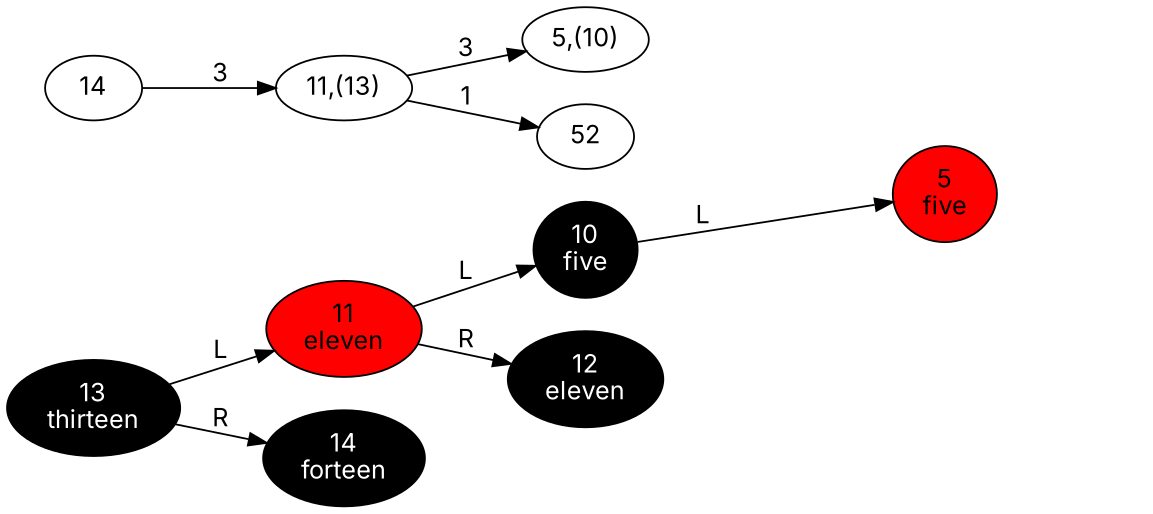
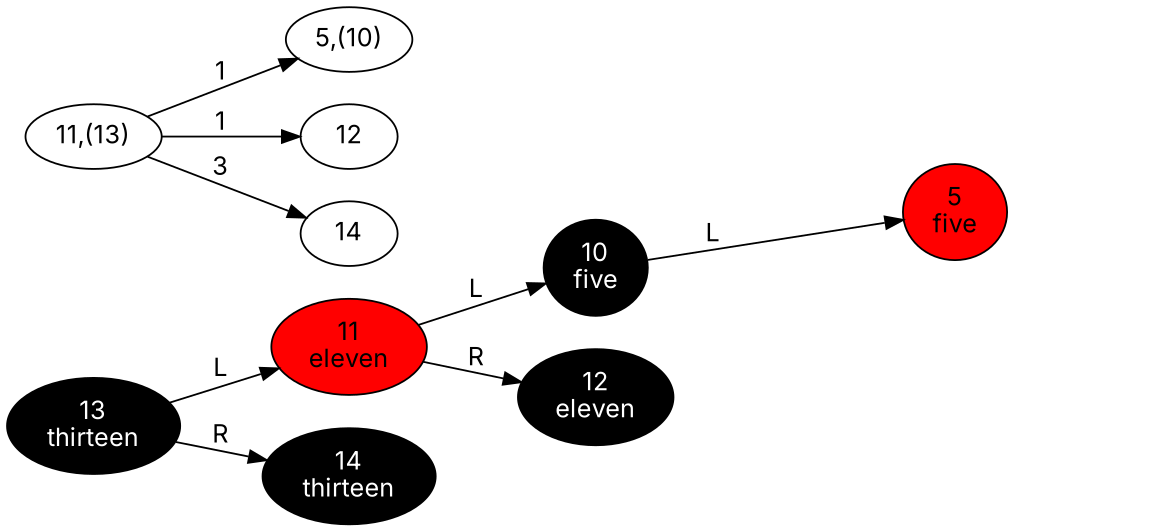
edge "11,(13)" -> "5,(10)": label "3" -> "1"
edge "14" -> "11,(13)": reversed
node "52": label "52" -> "12"
node "14 forteen": label "14 forteen" -> "14 thirteen"
